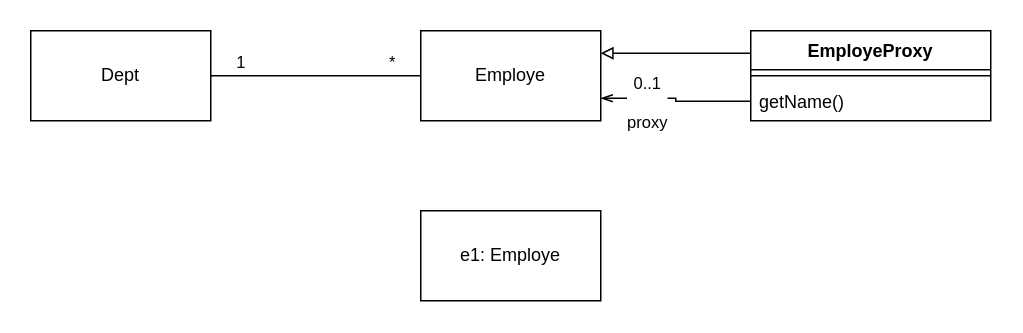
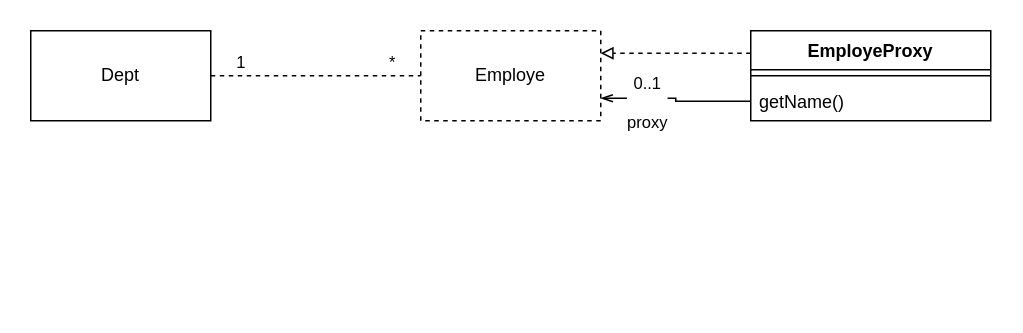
edge "EmployeProxy" -> "Employe": style solid -> dashed
edge "Dept" -- "Employe": style solid -> dashed
node "Employe": style solid -> dashed
node "e1: Employe": removed
